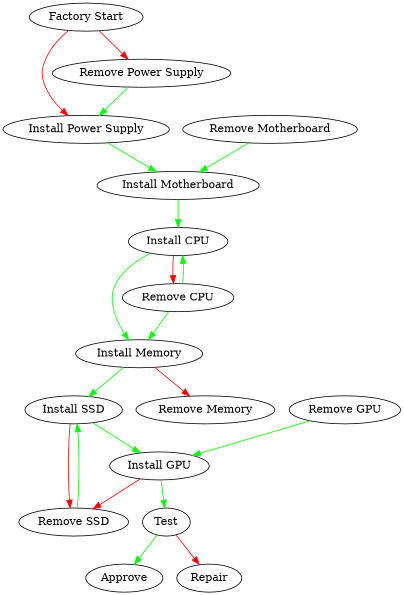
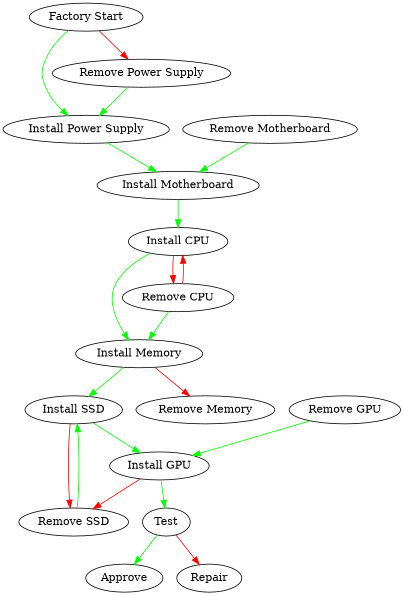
edge "Factory Start" -> "Install Power Supply": color red -> green
edge "Remove CPU" -> "Install CPU": color green -> red
